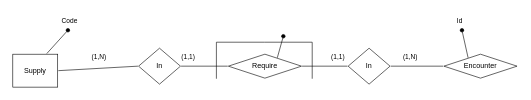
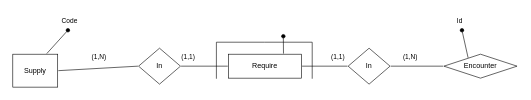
node "Require": shape diamond -> rectangle
